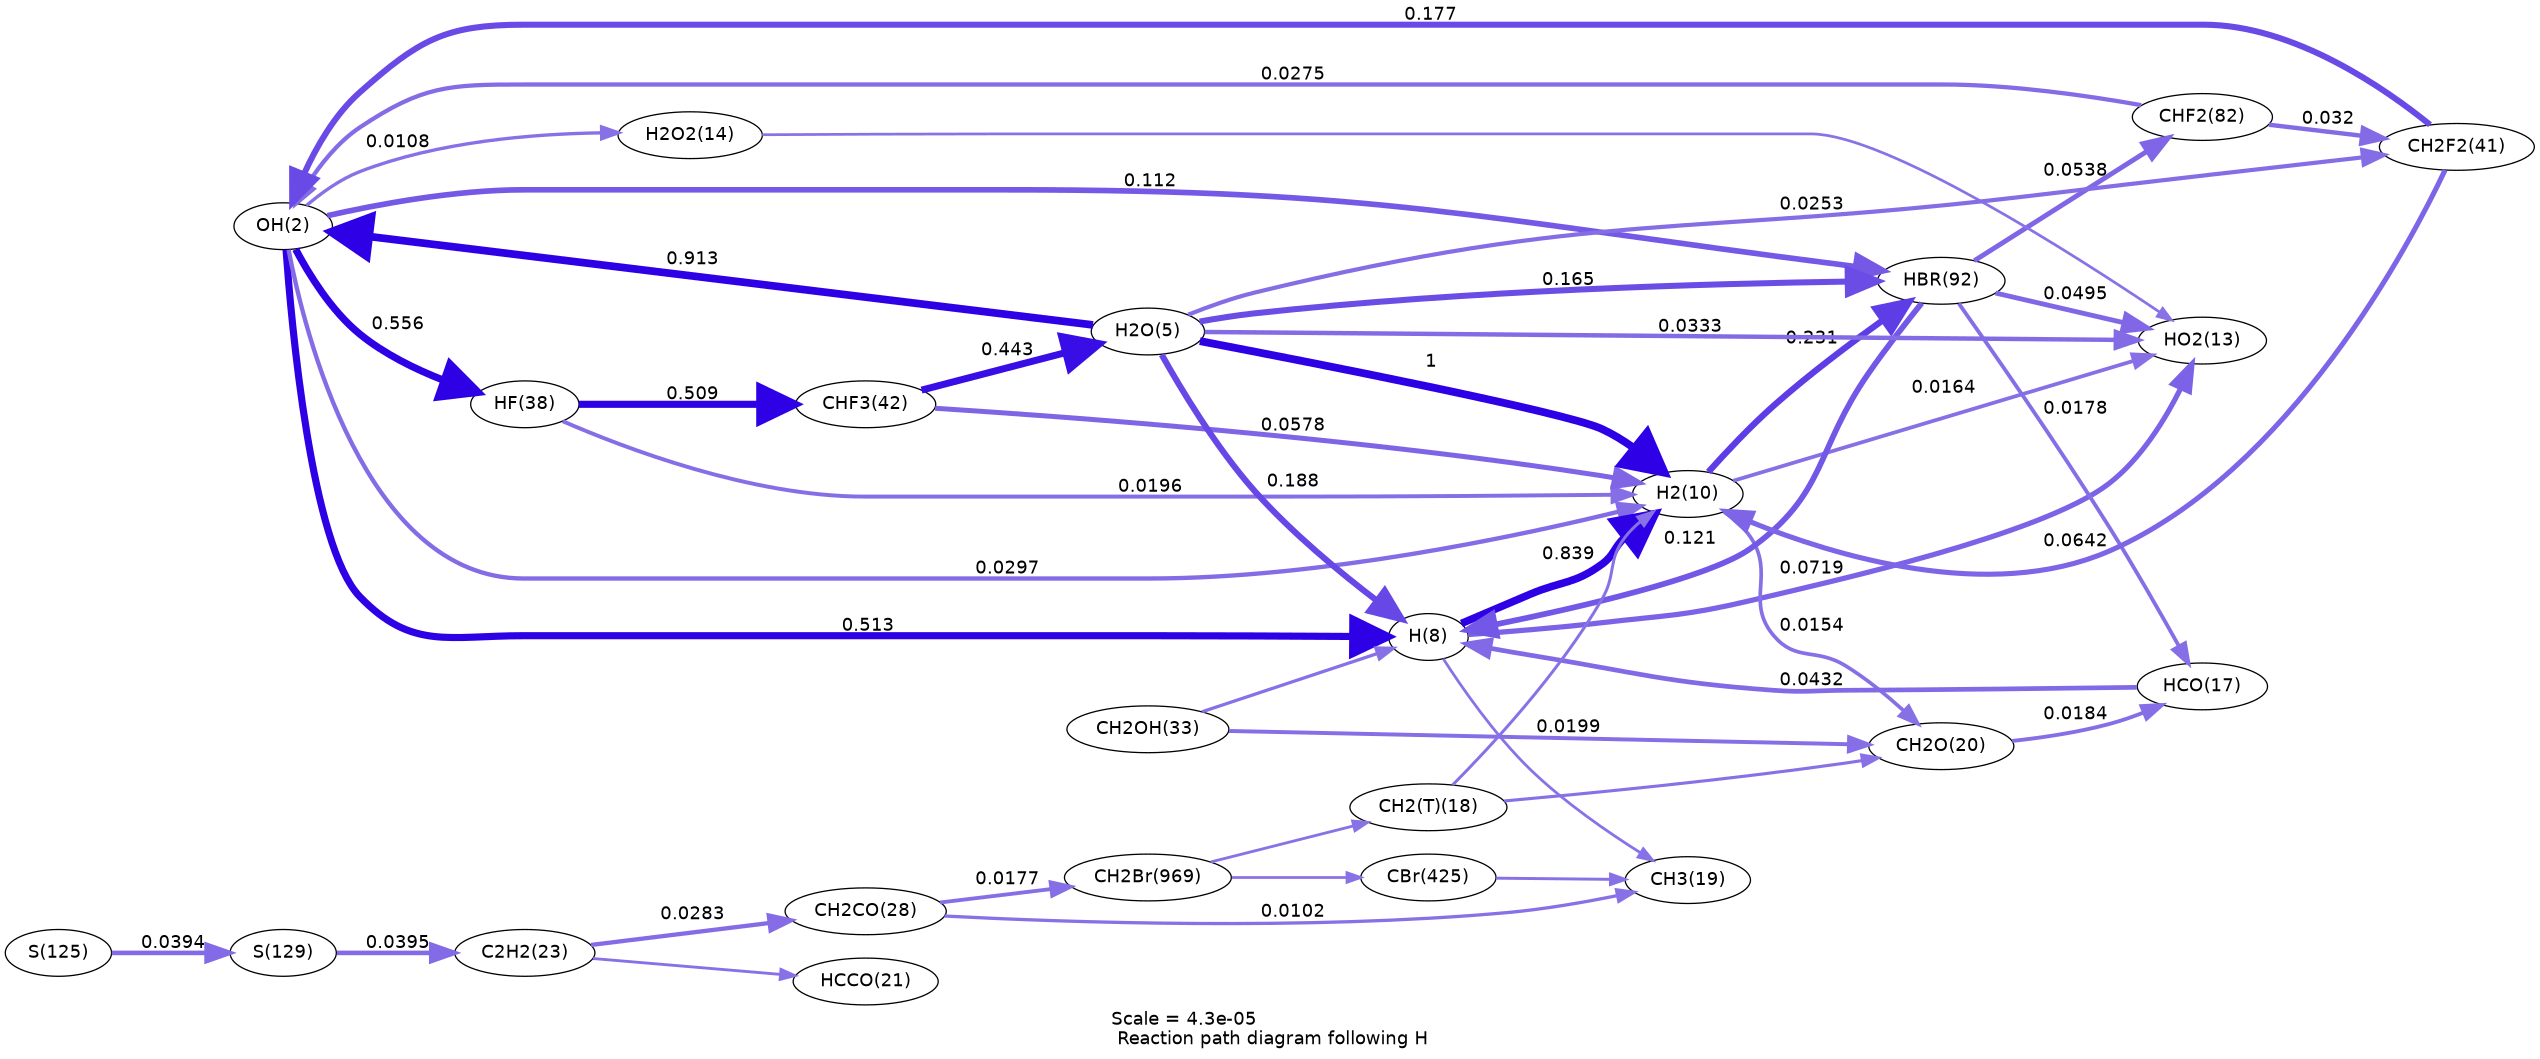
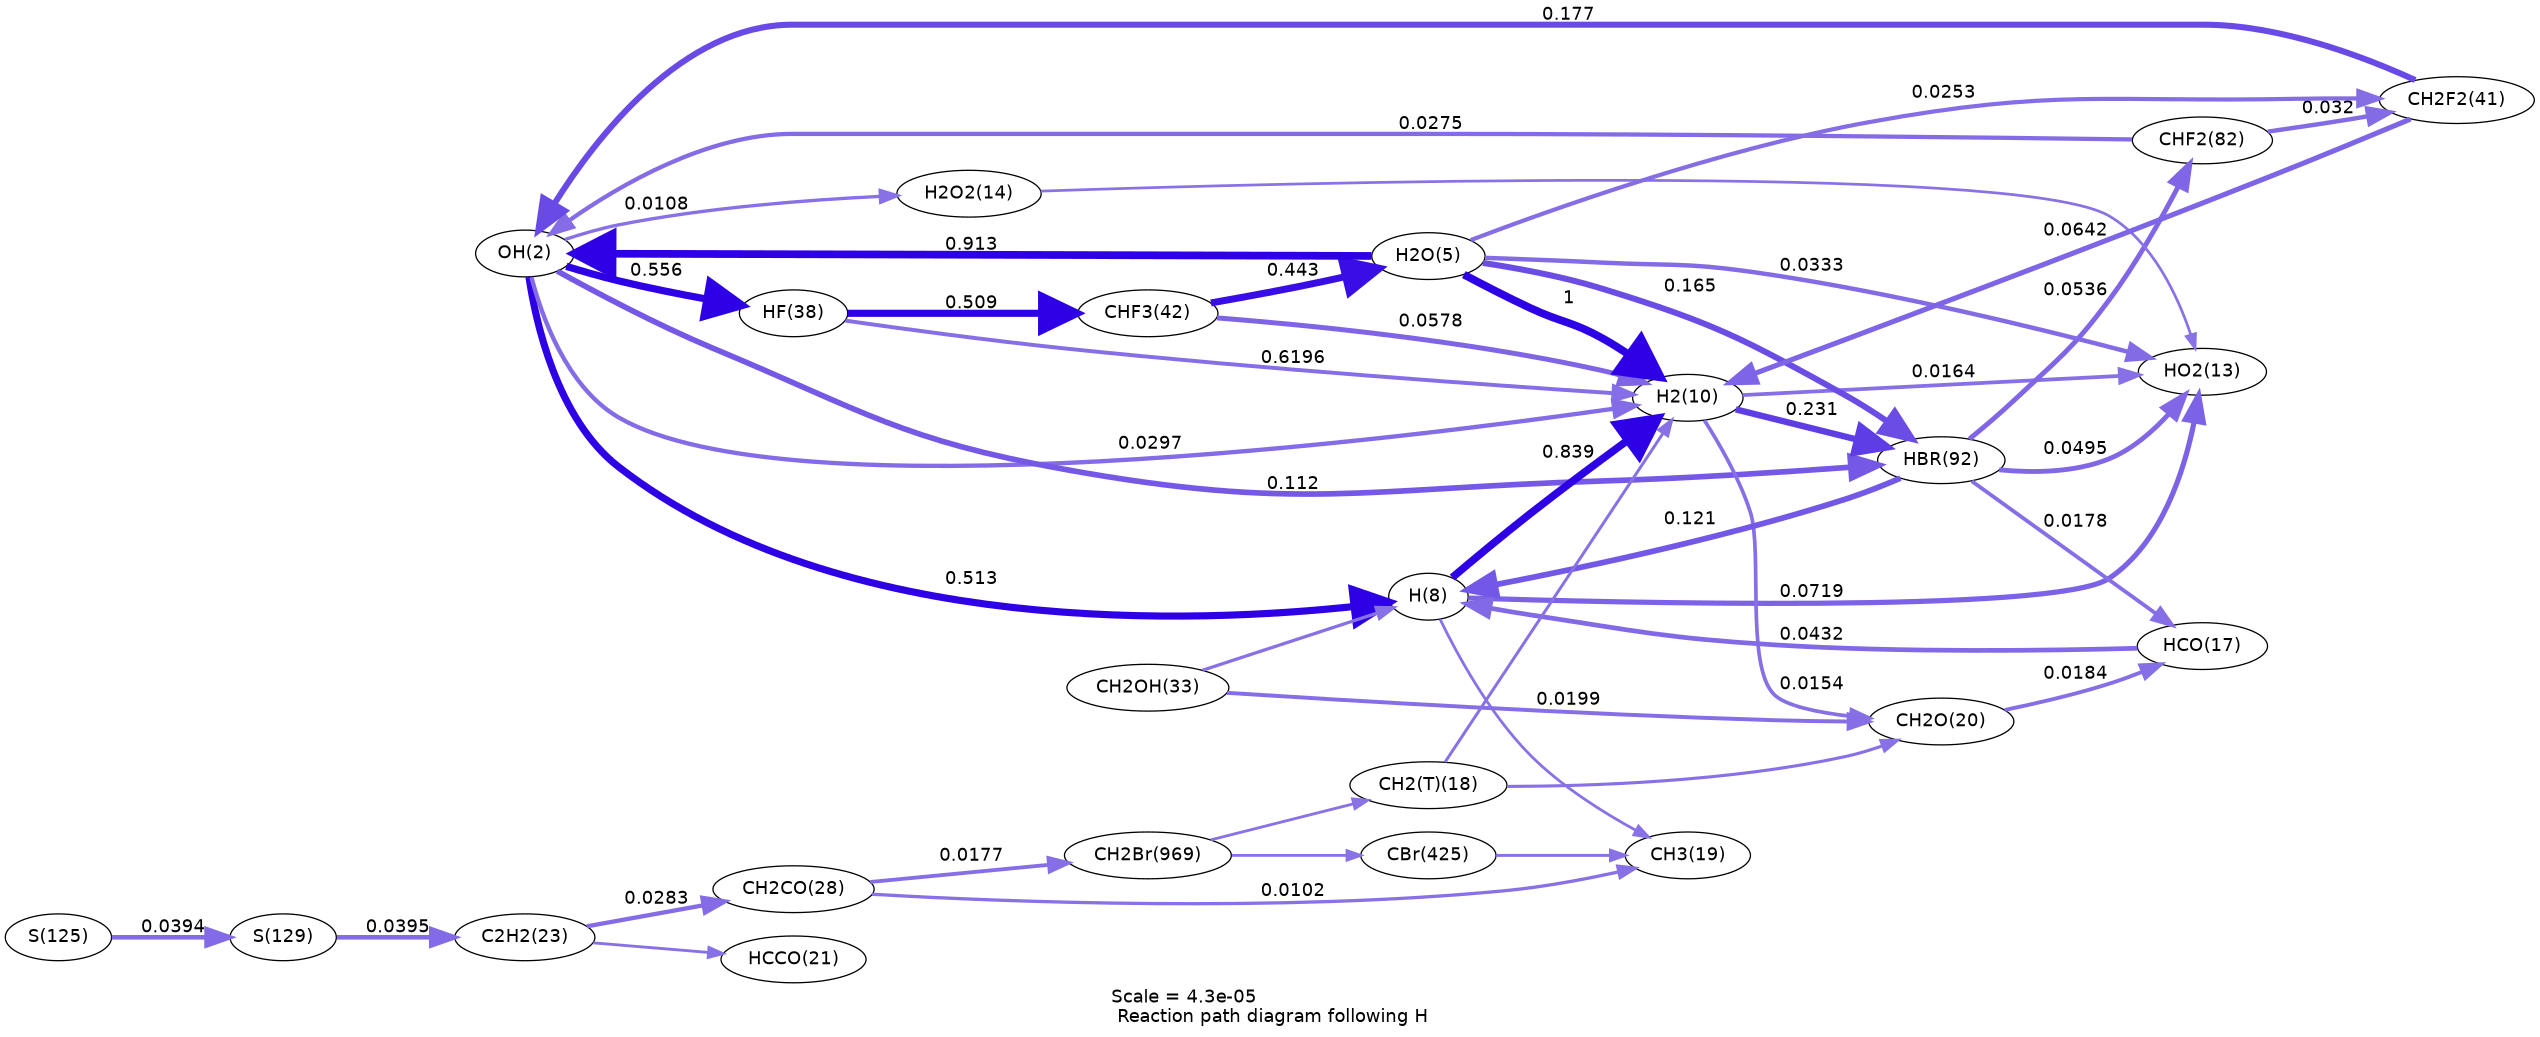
edge "HBR(92)" -> "CHF2(82)": label " 0.0538" -> " 0.0536"
edge "H2O(5)" -> "H(8)": removed, label "0.188"
edge "HF(38)" -> "H2(10)": label " 0.0196" -> " 0.6196"
